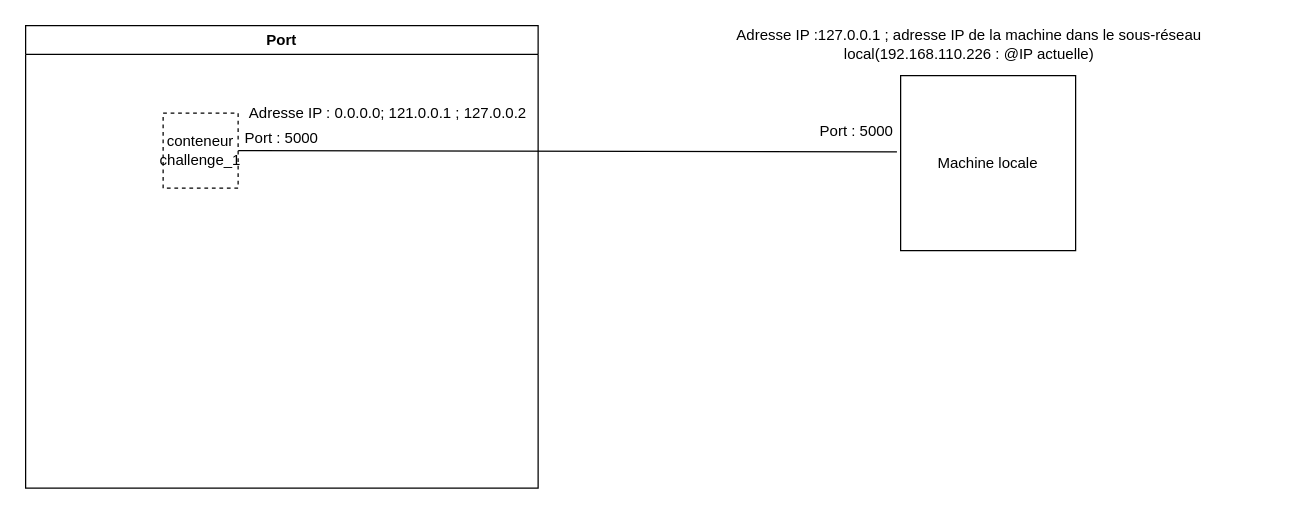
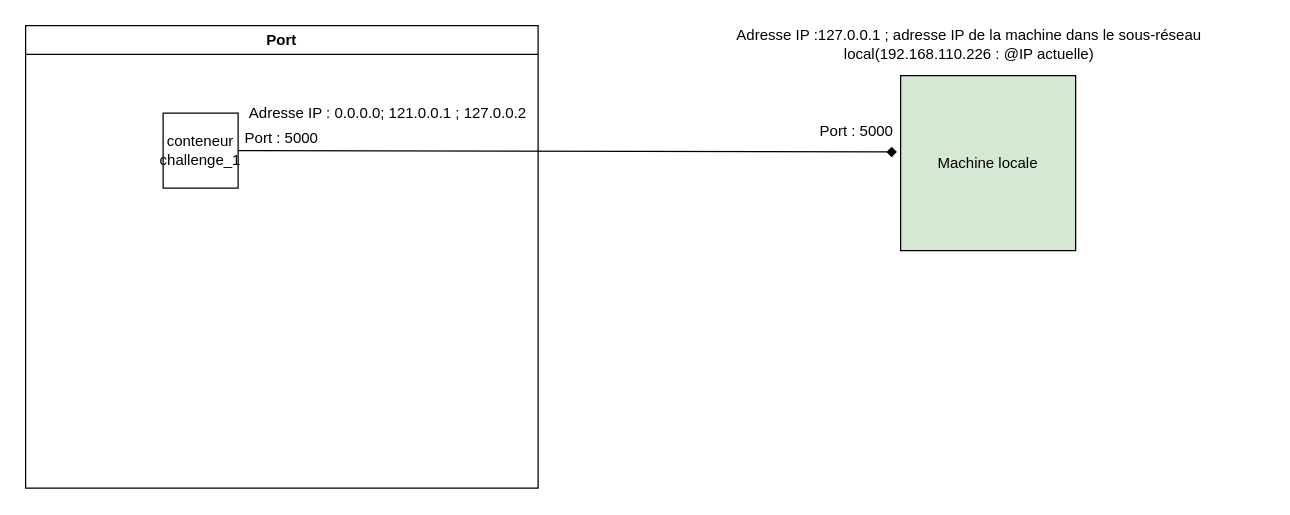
node "conteneur challenge_1": style dashed -> solid
edge "conteneur challenge_1" -- "Machine locale": arrowhead none -> diamond
node "Machine locale": fillcolor #ffffff -> #d5e8d4
